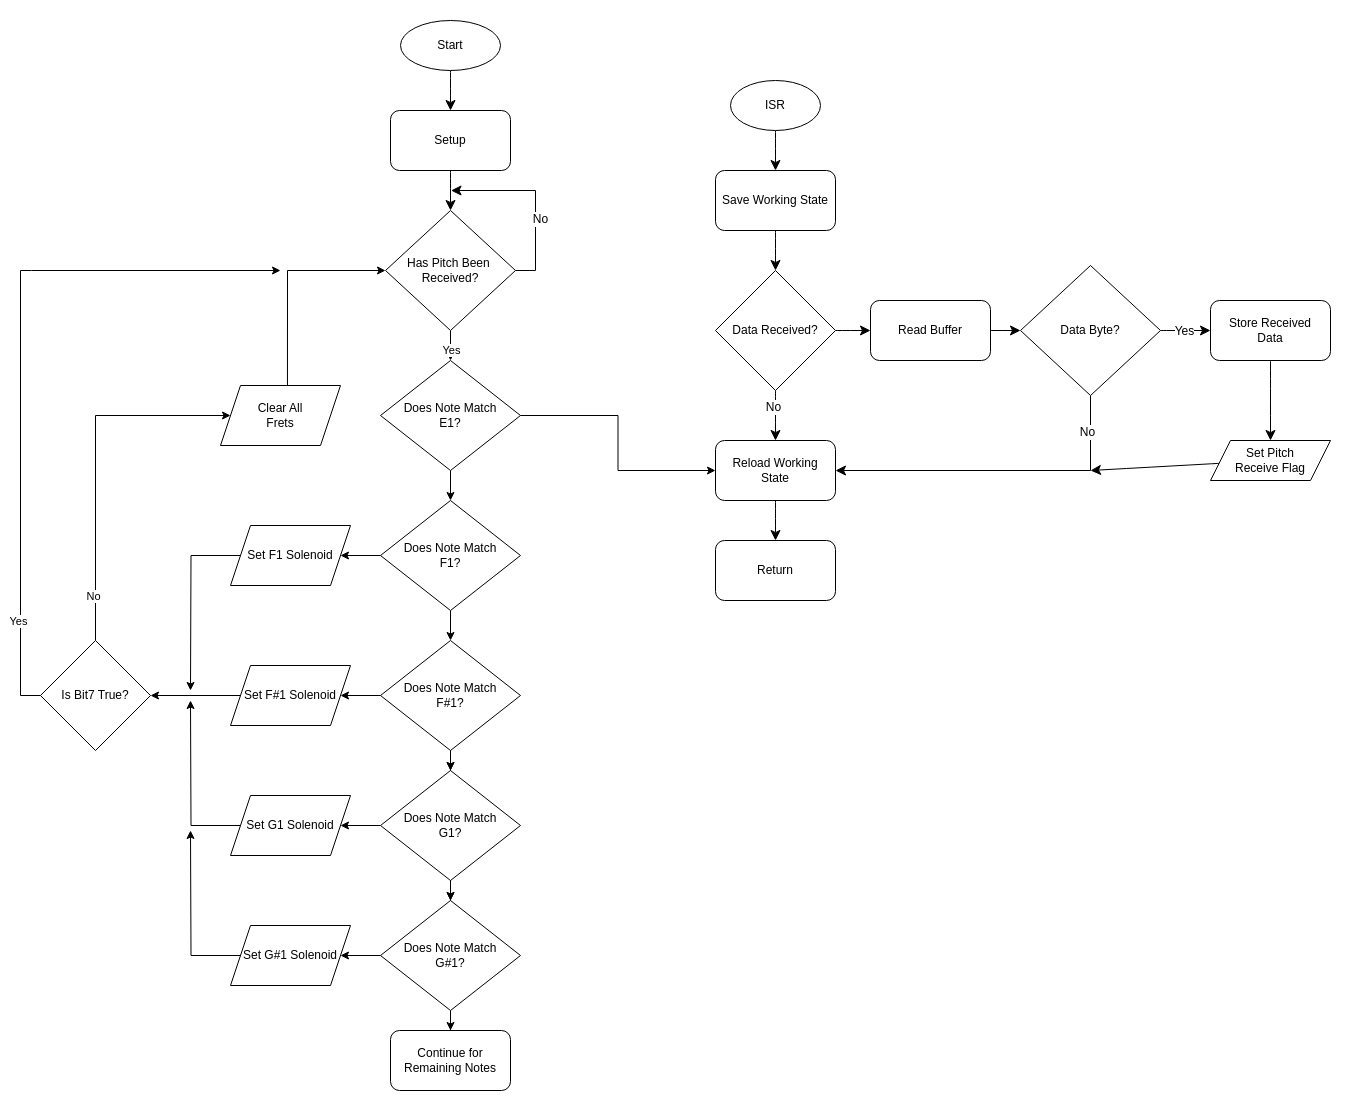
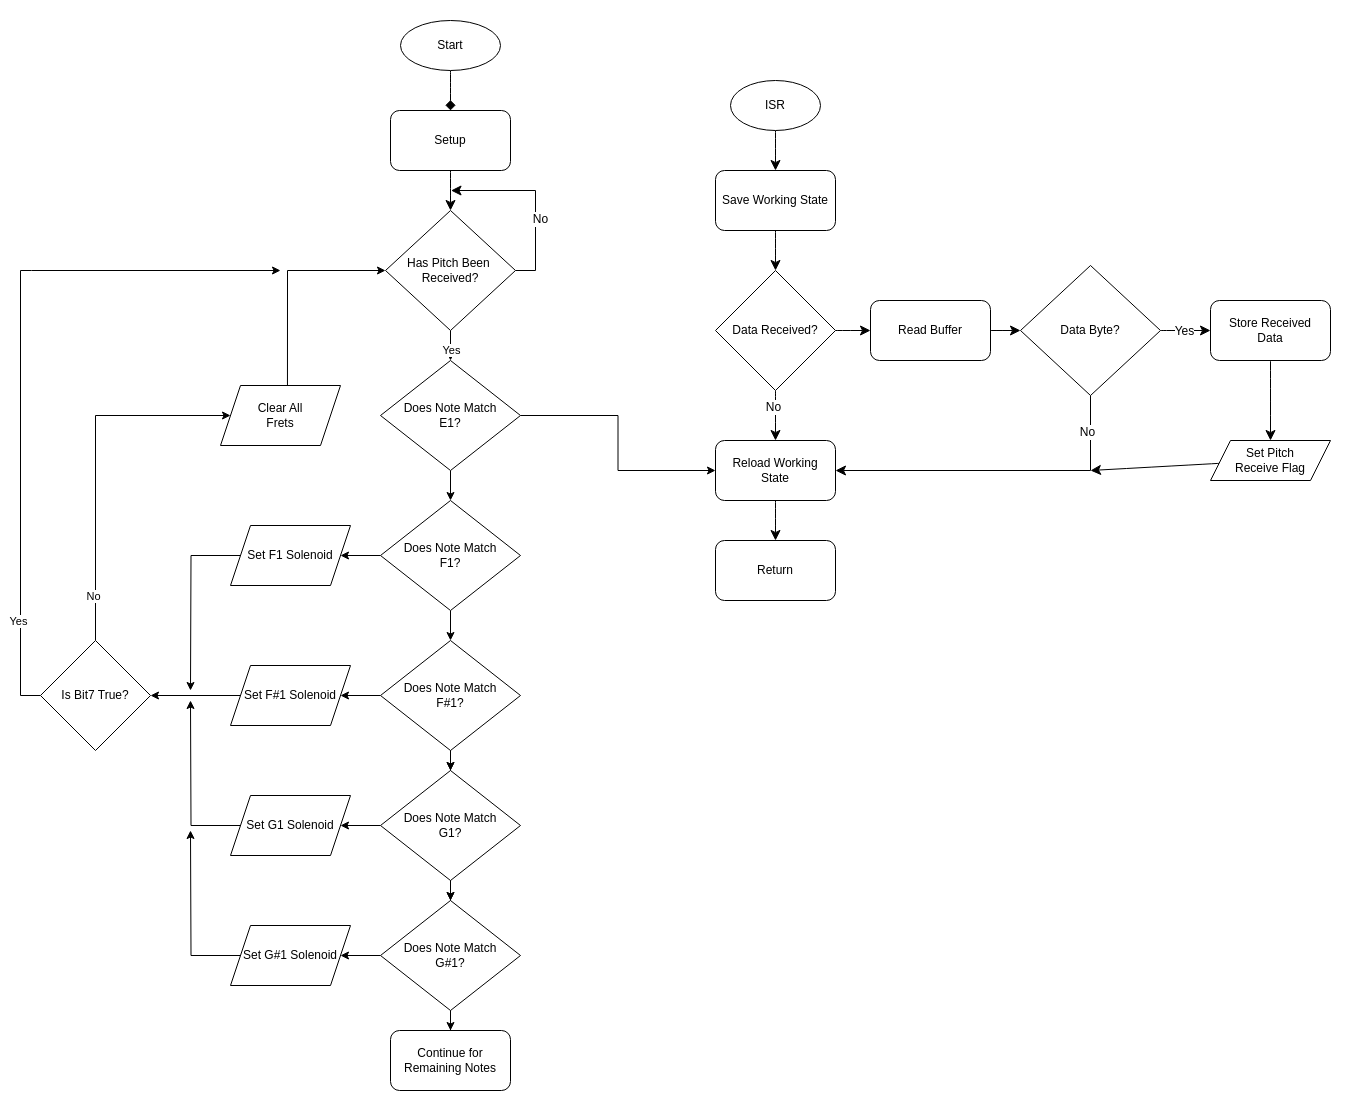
edge "Start" -> "Setup": arrowhead classic -> diamond
